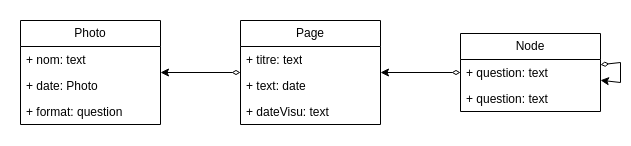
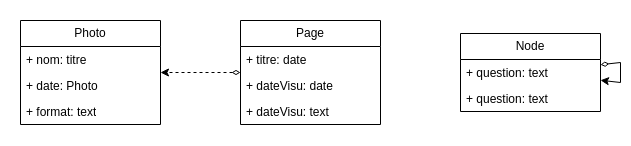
node "+ nom: text": label "+ nom: text" -> "+ nom: titre"
node "+ titre: text": label "+ titre: text" -> "+ titre: date"
edge "Photo" -- "Page": style solid -> dashed
edge "Page" -- "Node": removed
node "+ text: date": label "+ text: date" -> "+ dateVisu: date"
node "+ format: question": label "+ format: question" -> "+ format: text"
